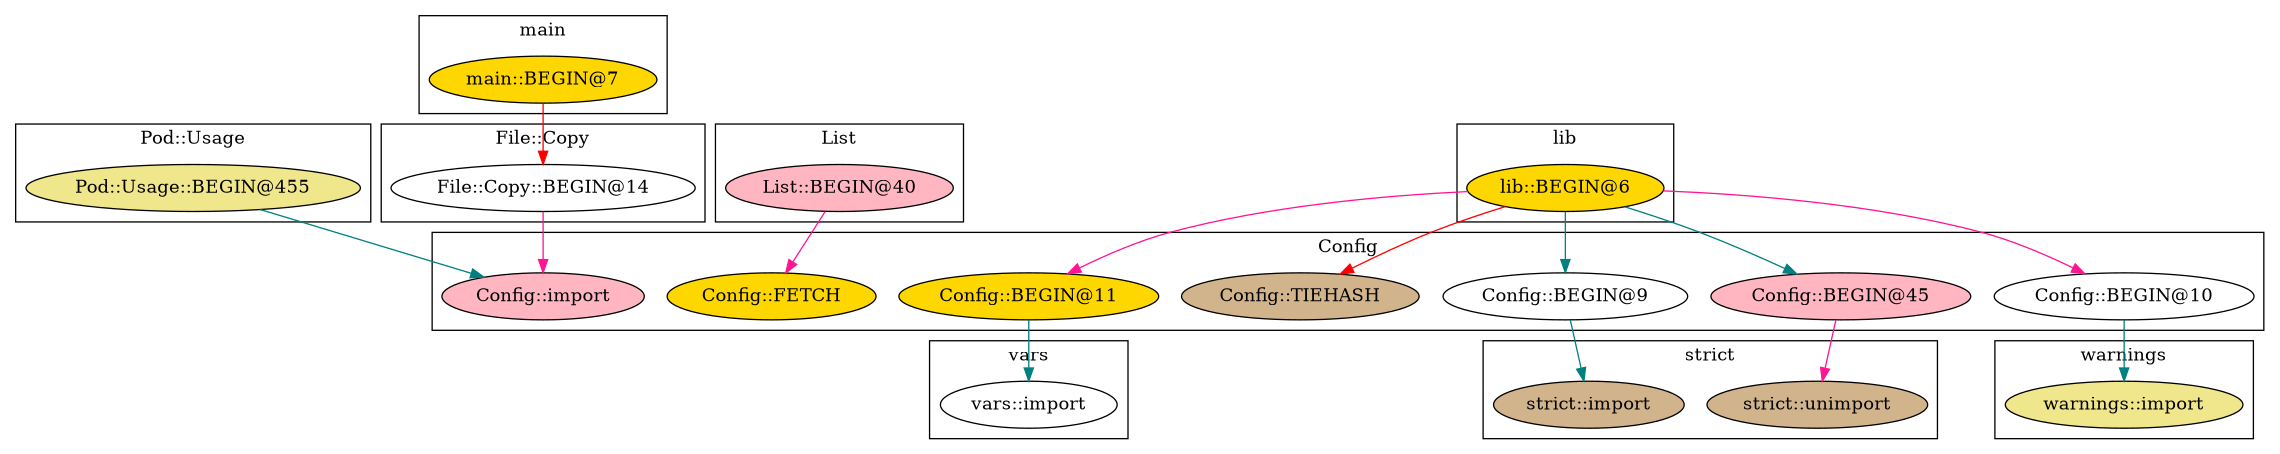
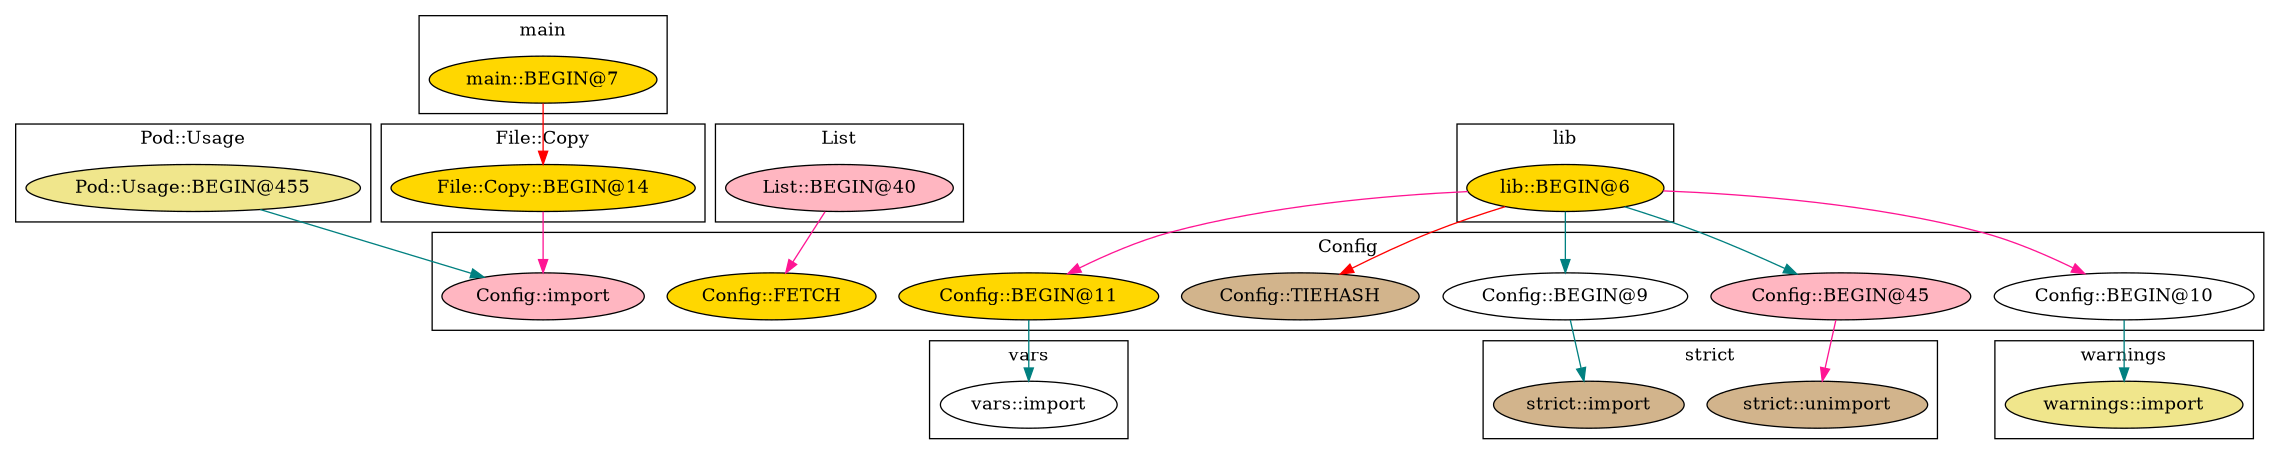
node "File::Copy::BEGIN@14": fillcolor white -> gold
